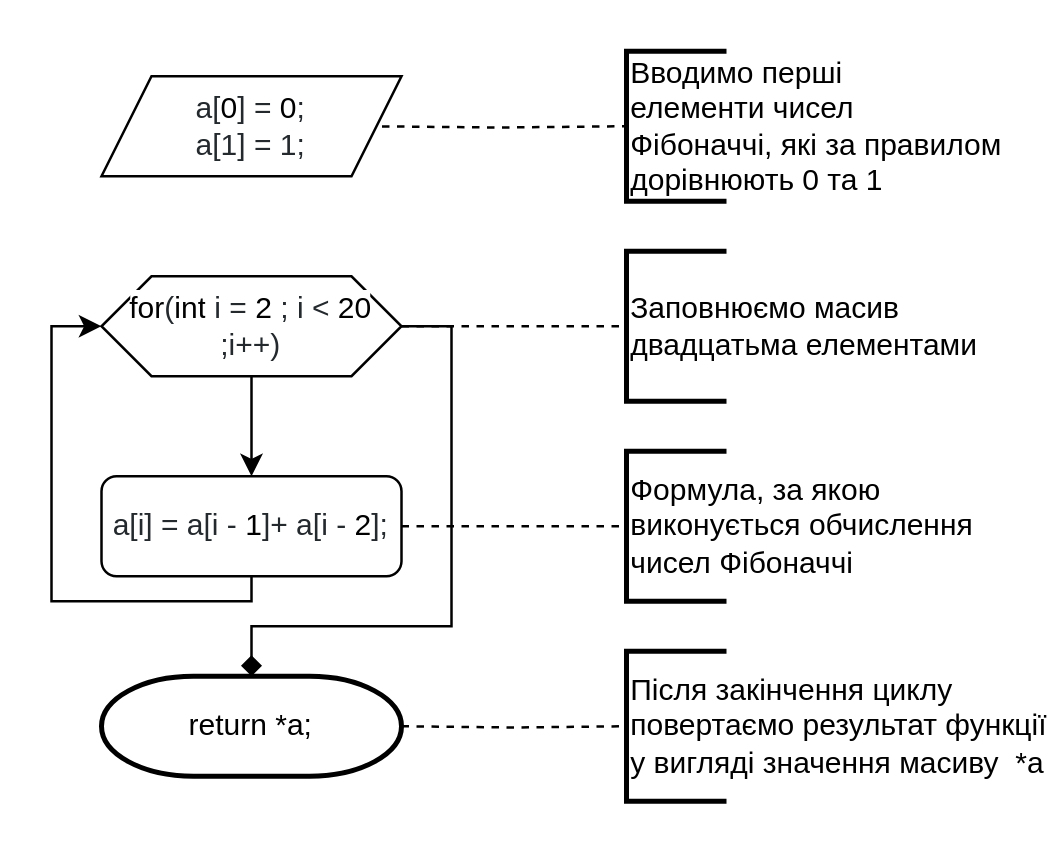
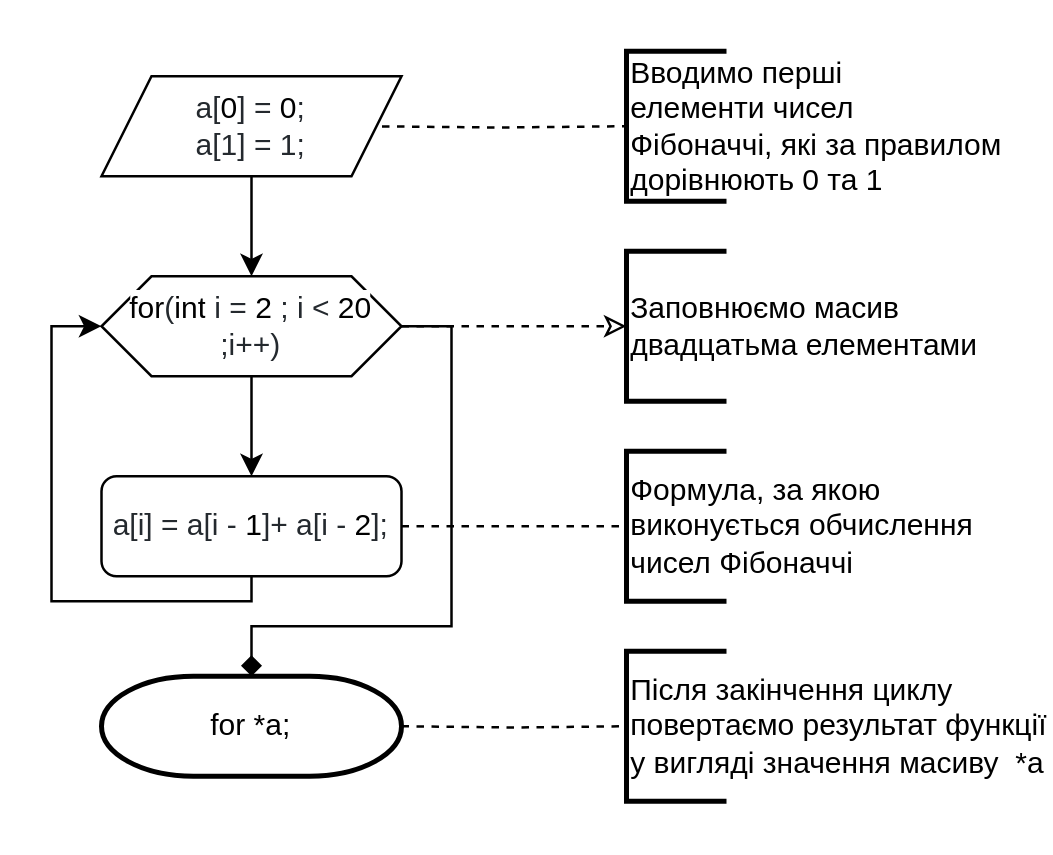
edge "а[0] = 0; a[1] = 1;" -> "for(int i = 2 ; i < 20 ;i++)": added
edge "for(int i = 2 ; i < 20 ;i++)" -- "Заповнюємо масив двадцатьма елементами": arrowhead none -> classic
node "return *a;": label "return *a;" -> "for *a;"
